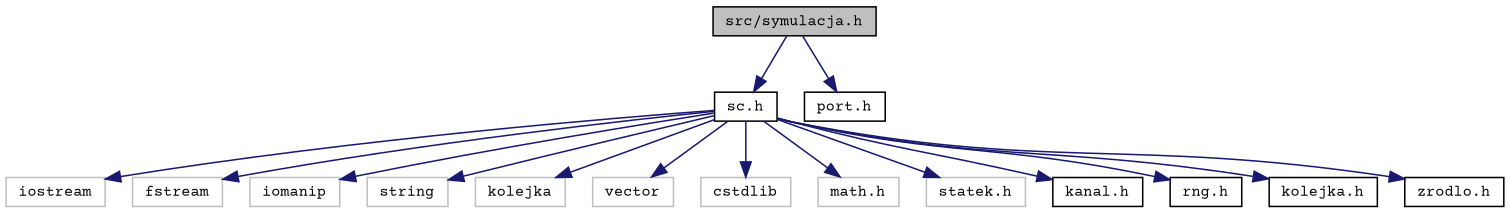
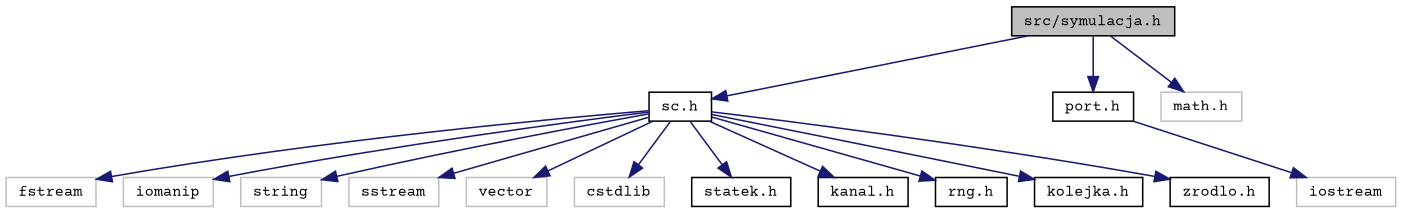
edge "sc.h" -> "iostream": now "port.h" -> "iostream"
edge "sc.h" -> "math.h": now "src/symulacja.h" -> "math.h"
node "kolejka": label "kolejka" -> "sstream"
node "statek.h": color grey75 -> black
